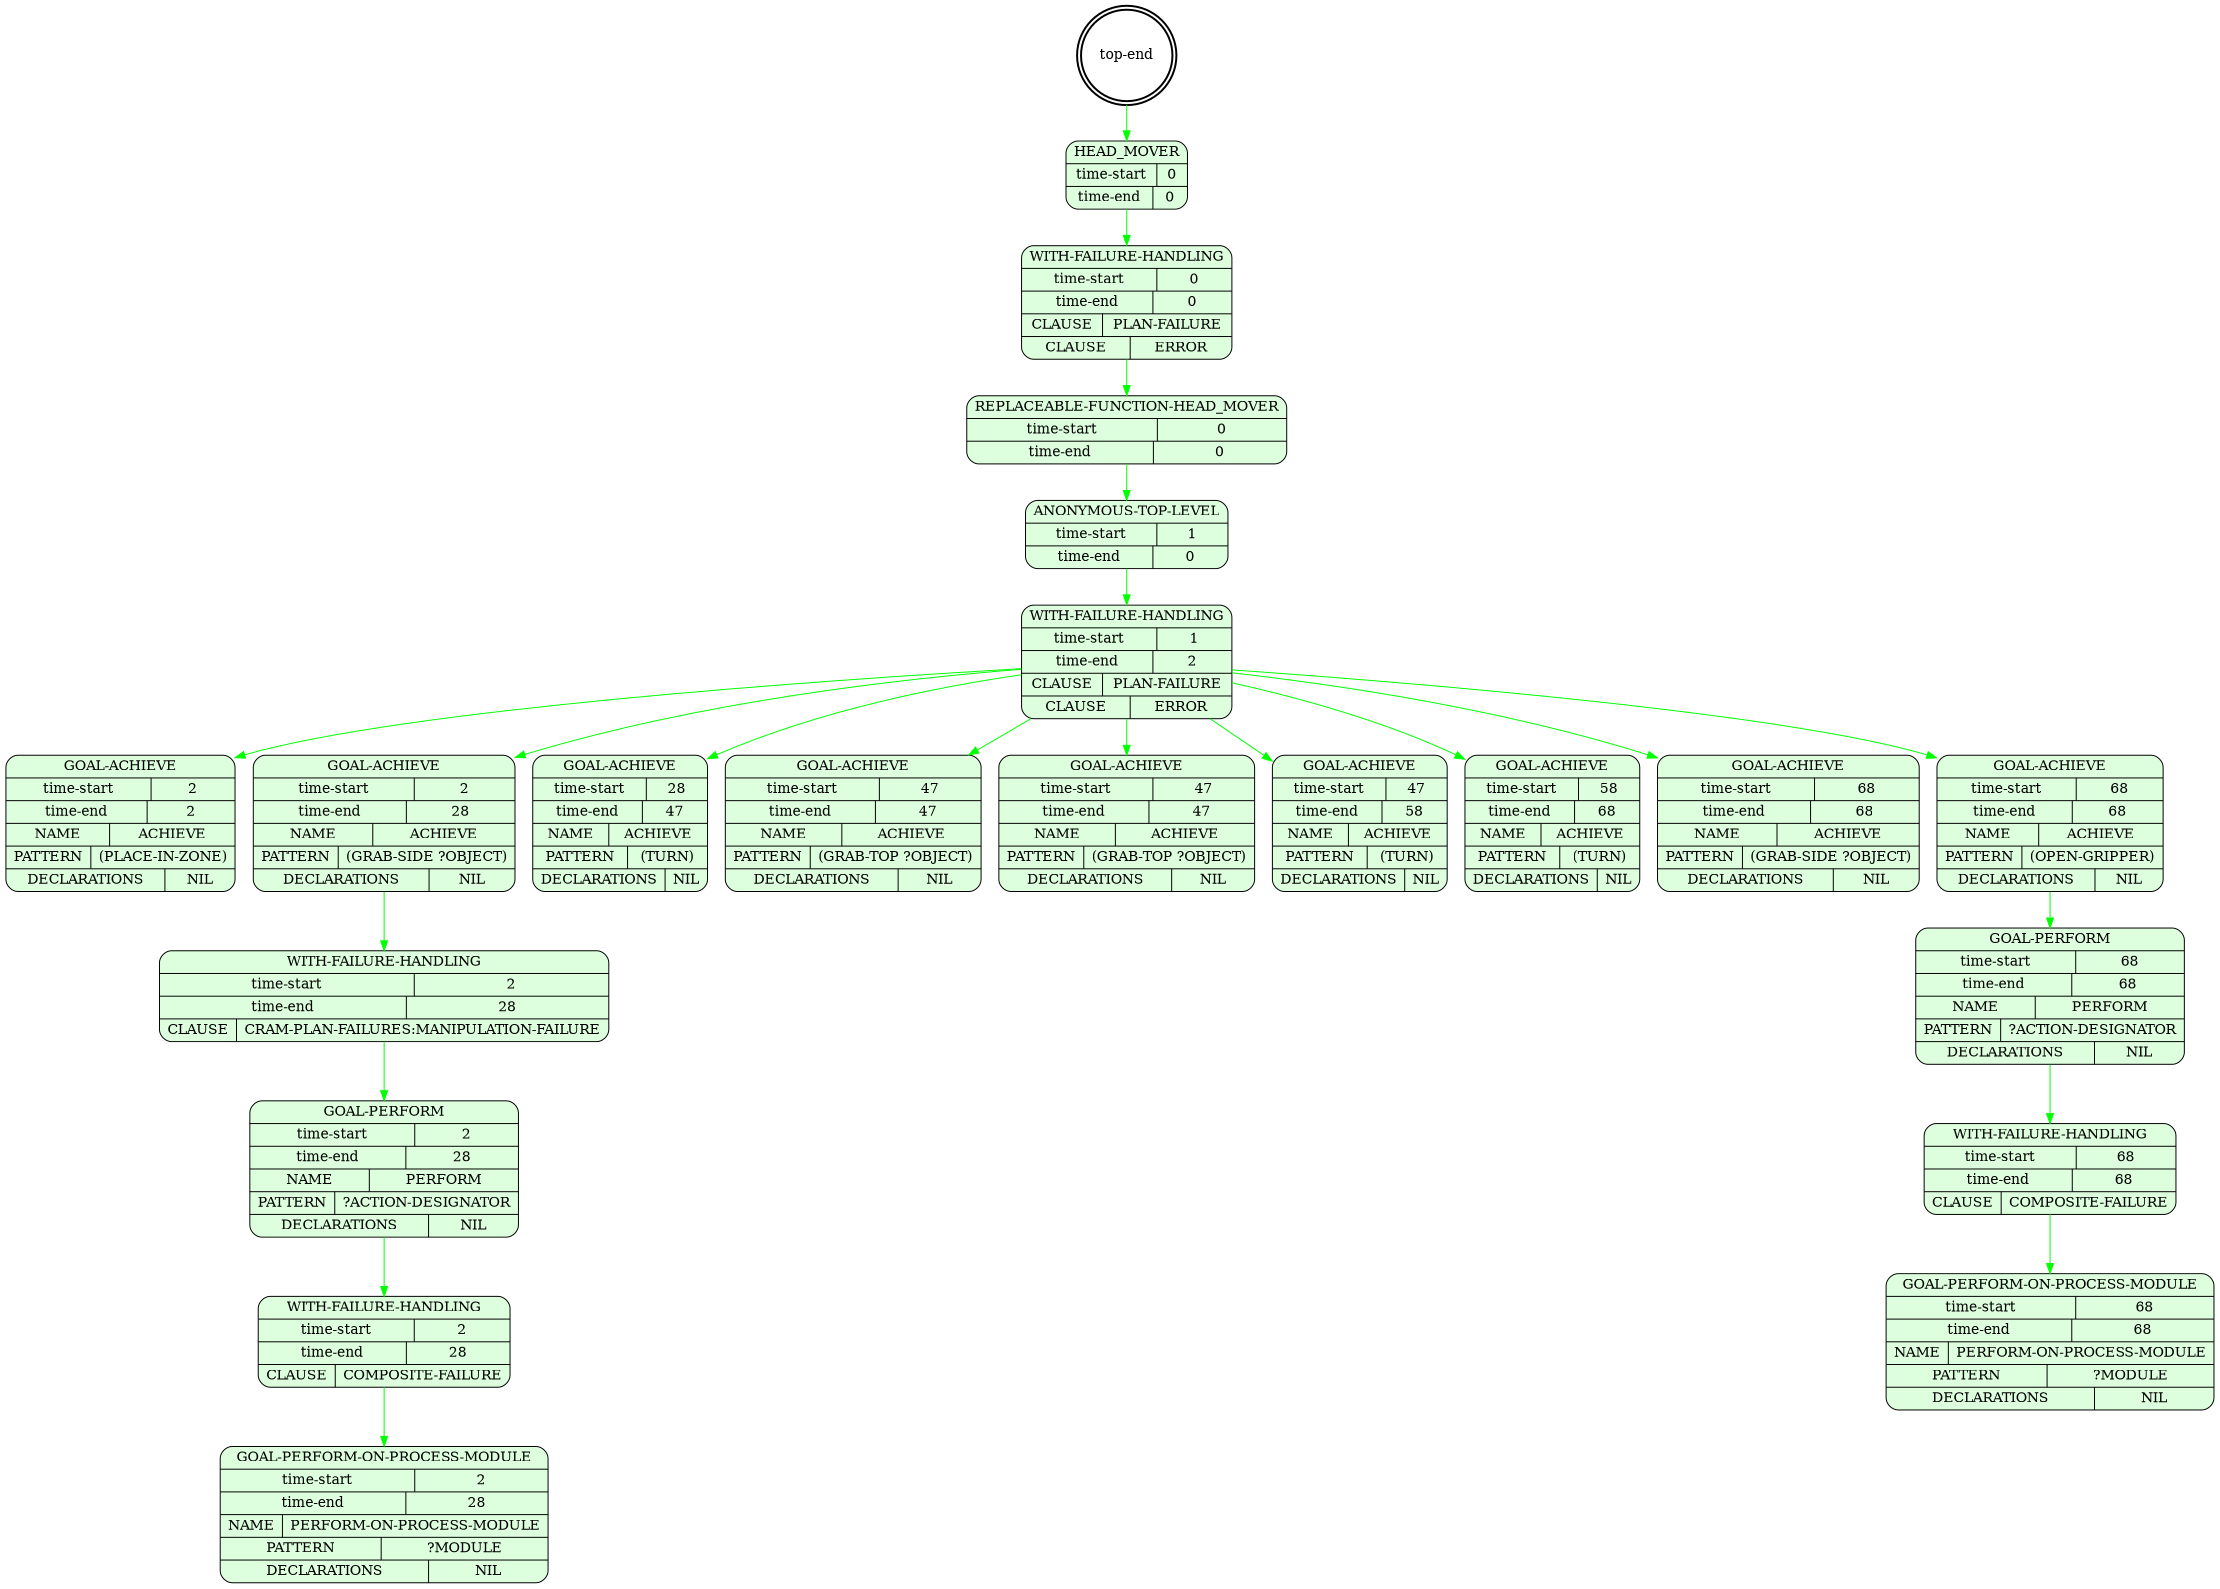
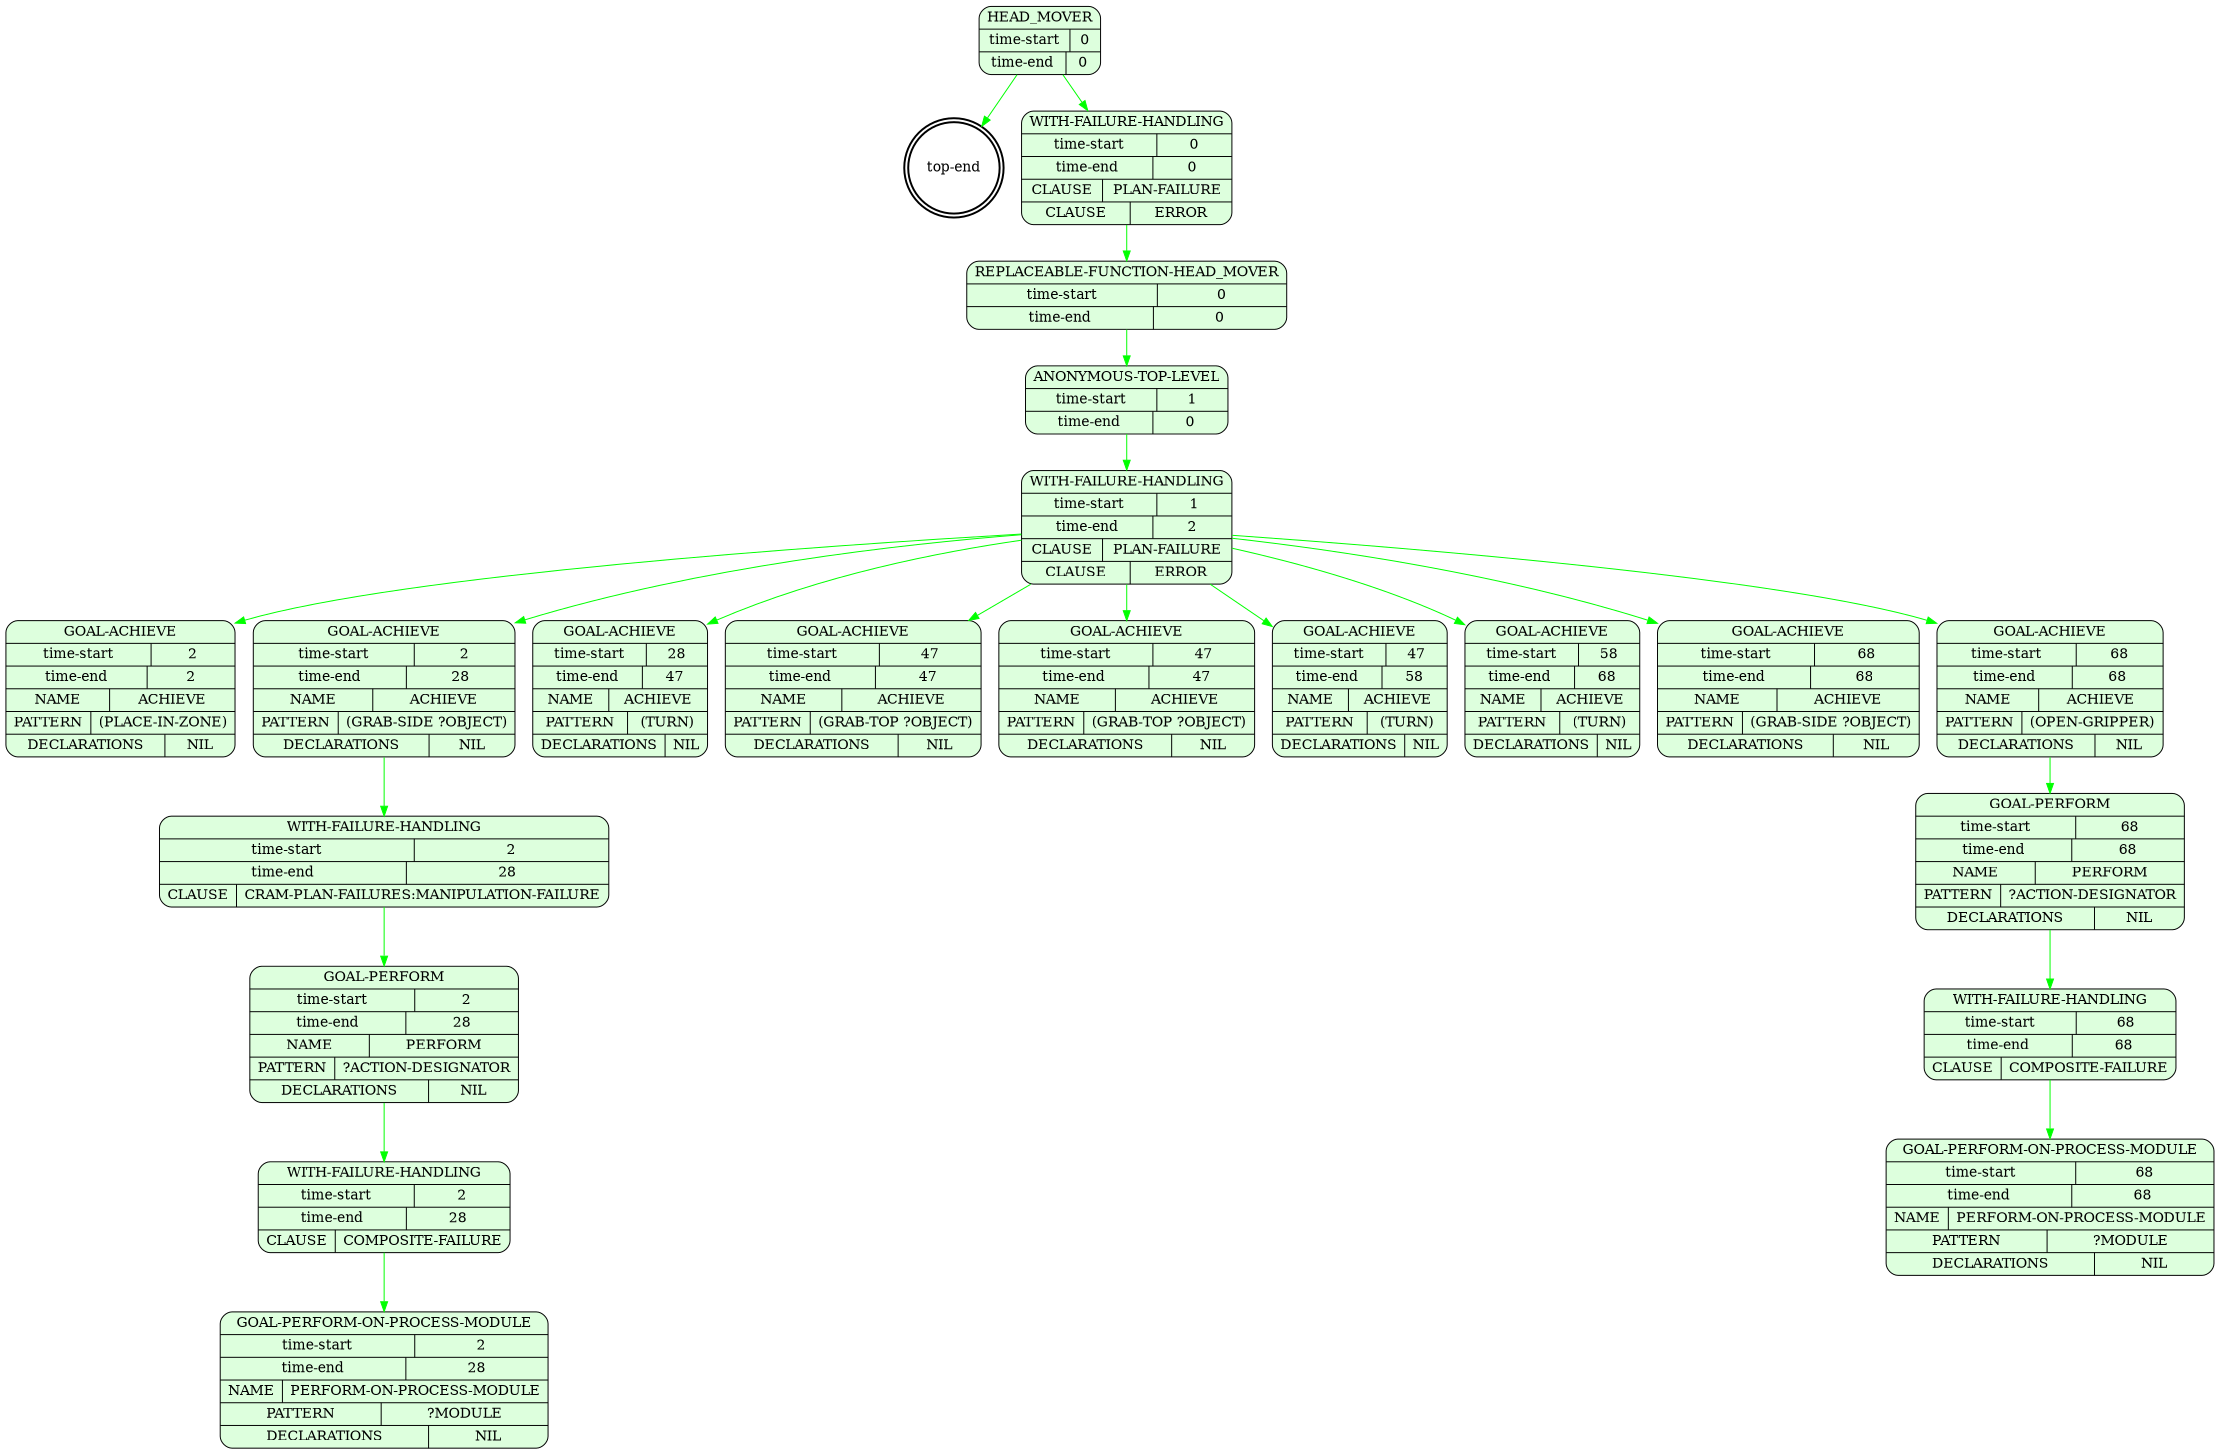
edge "top-end" -> "HEAD_MOVER": reversed
